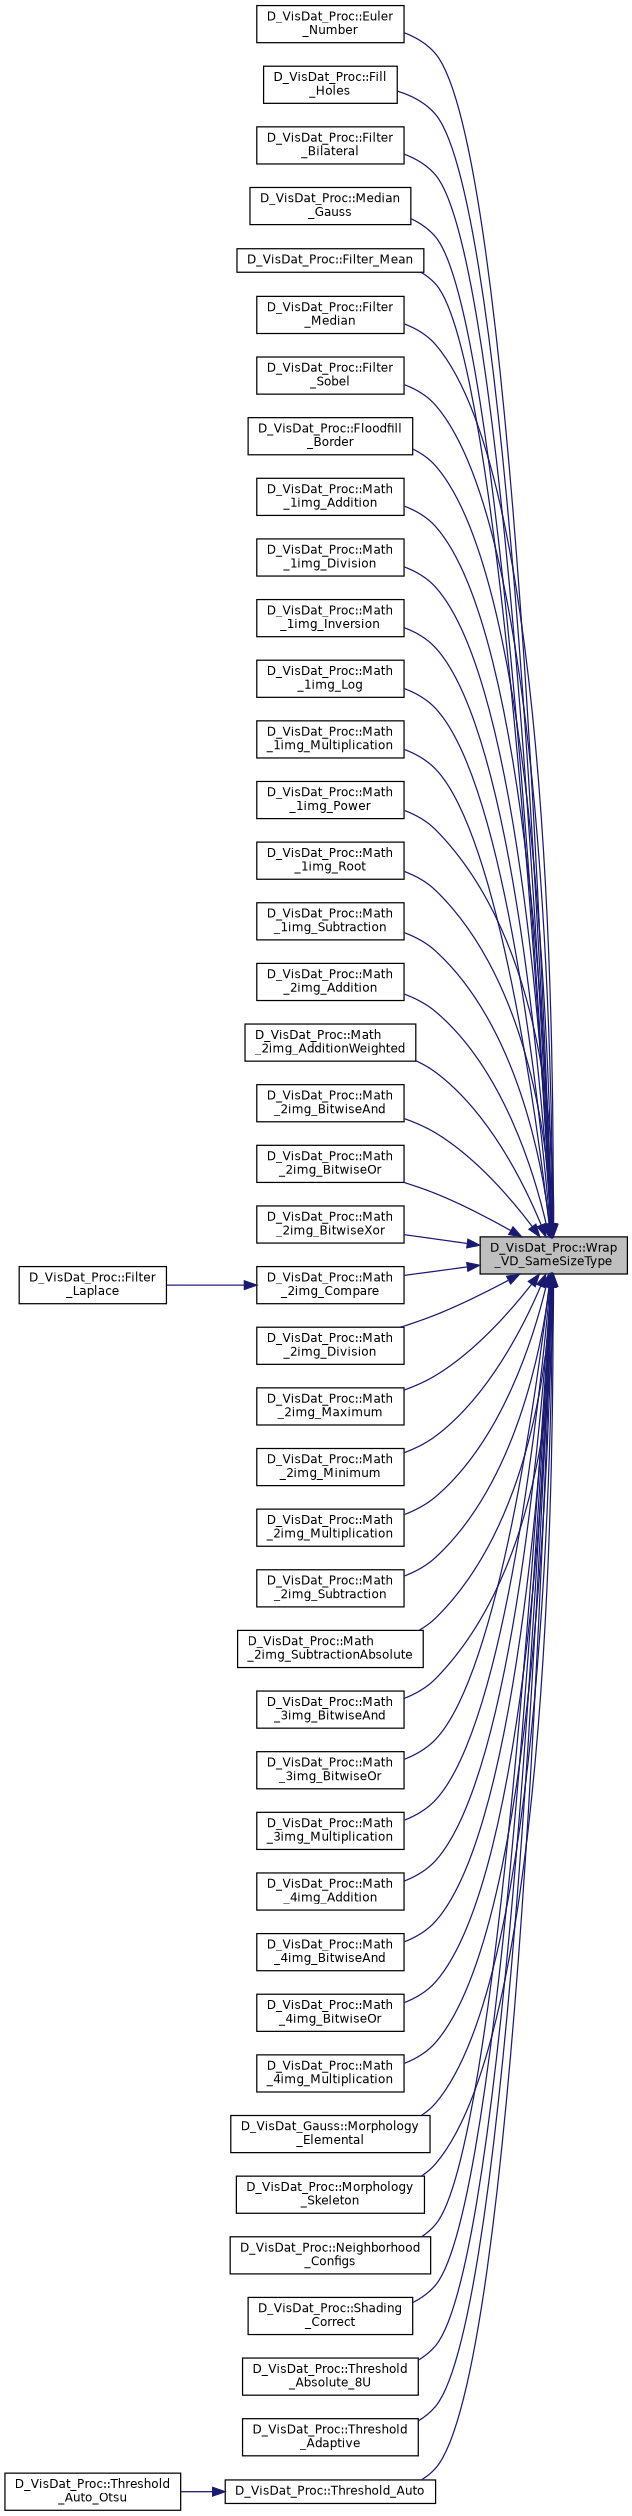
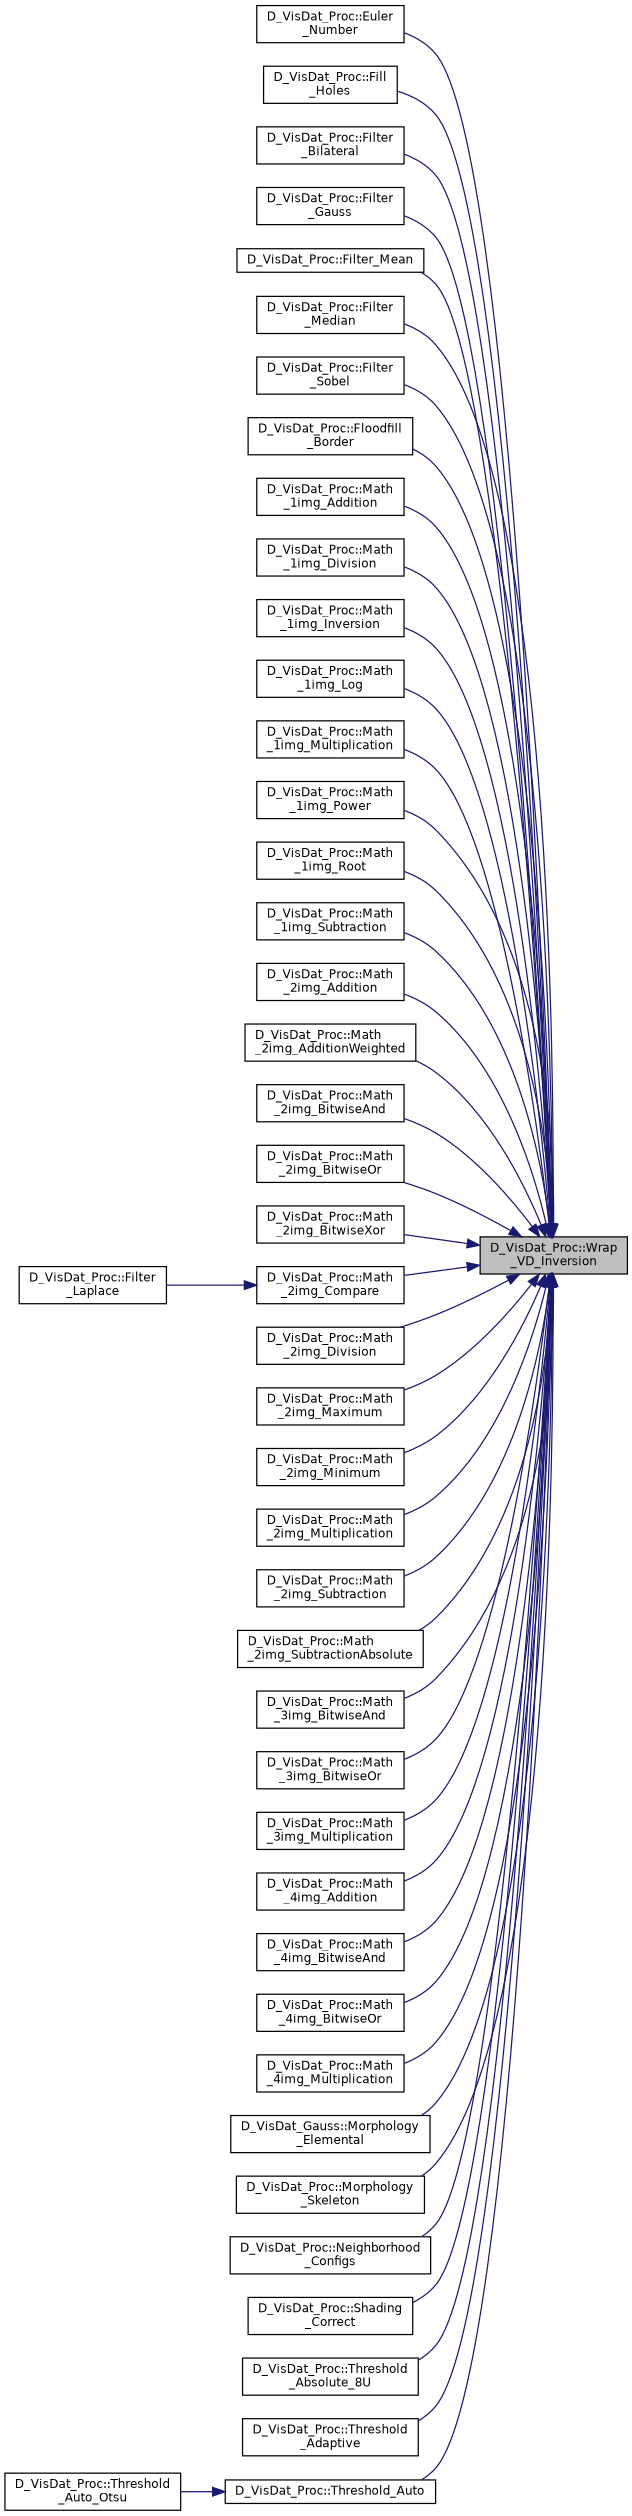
node "D_VisDat_Proc::Median _Gauss": label "D_VisDat_Proc::Median _Gauss" -> "D_VisDat_Proc::Filter _Gauss"
node "D_VisDat_Proc::Wrap _VD_SameSizeType": label "D_VisDat_Proc::Wrap _VD_SameSizeType" -> "D_VisDat_Proc::Wrap _VD_Inversion"
